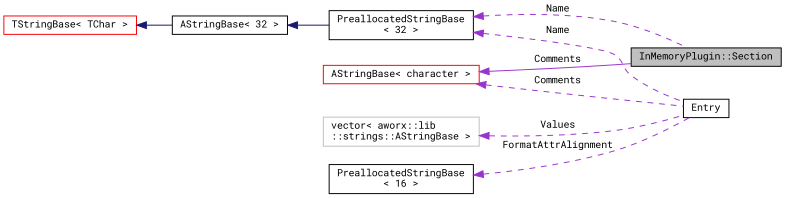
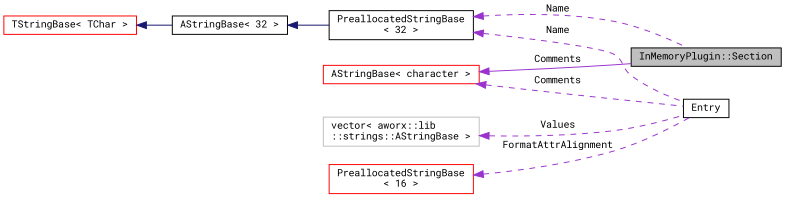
node "PreallocatedStringBase < 16 >": color black -> red
